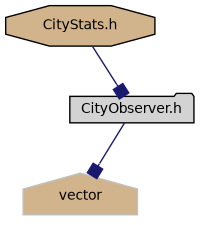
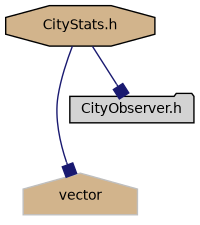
edge "CityObserver.h" -> "vector": now "CityStats.h" -> "vector"
